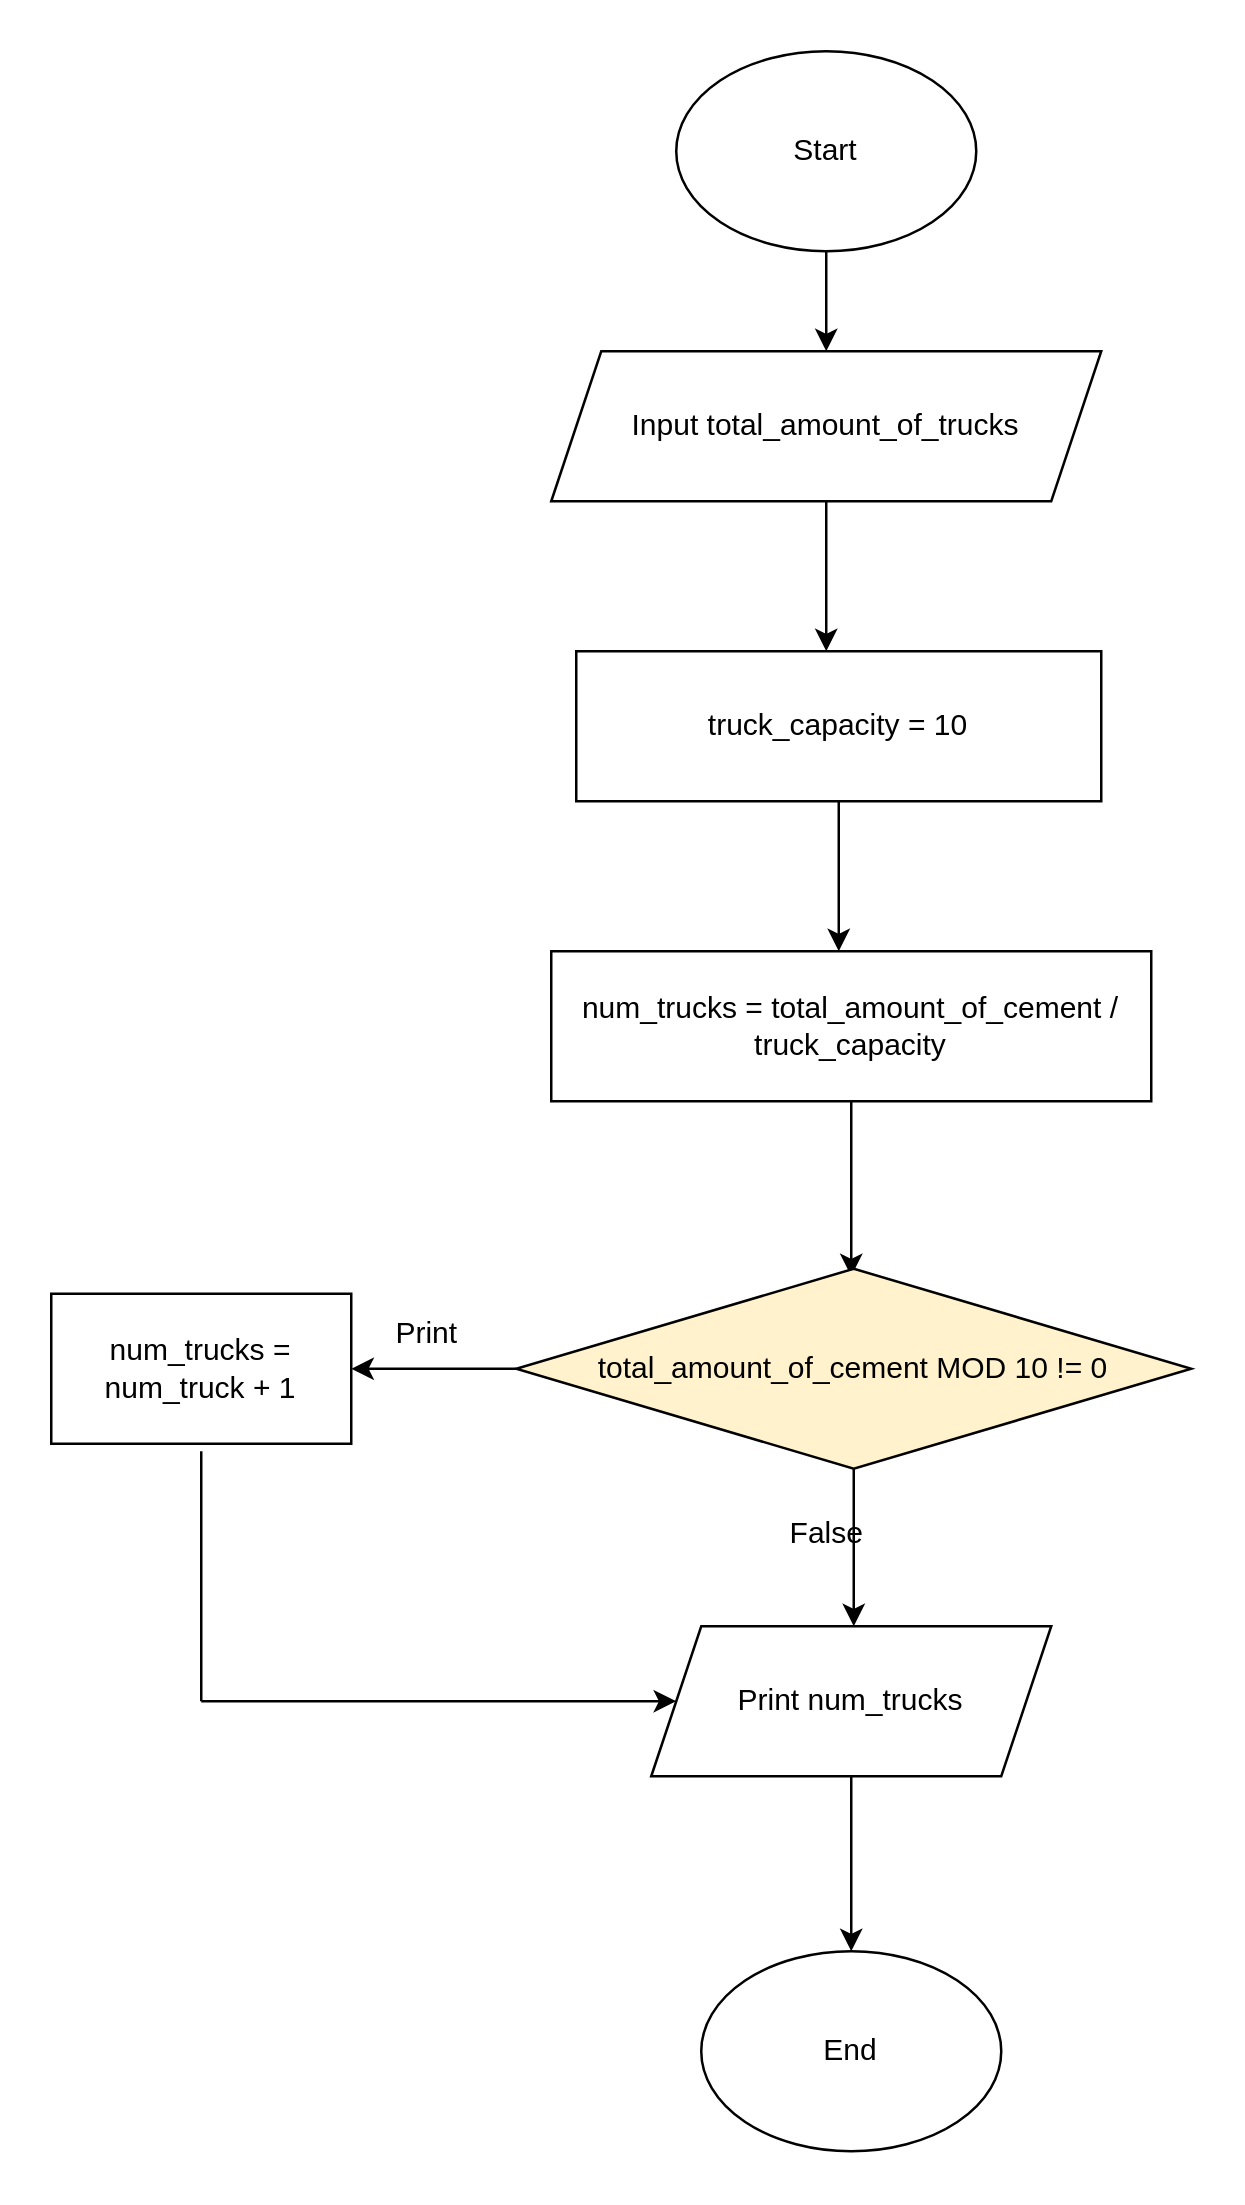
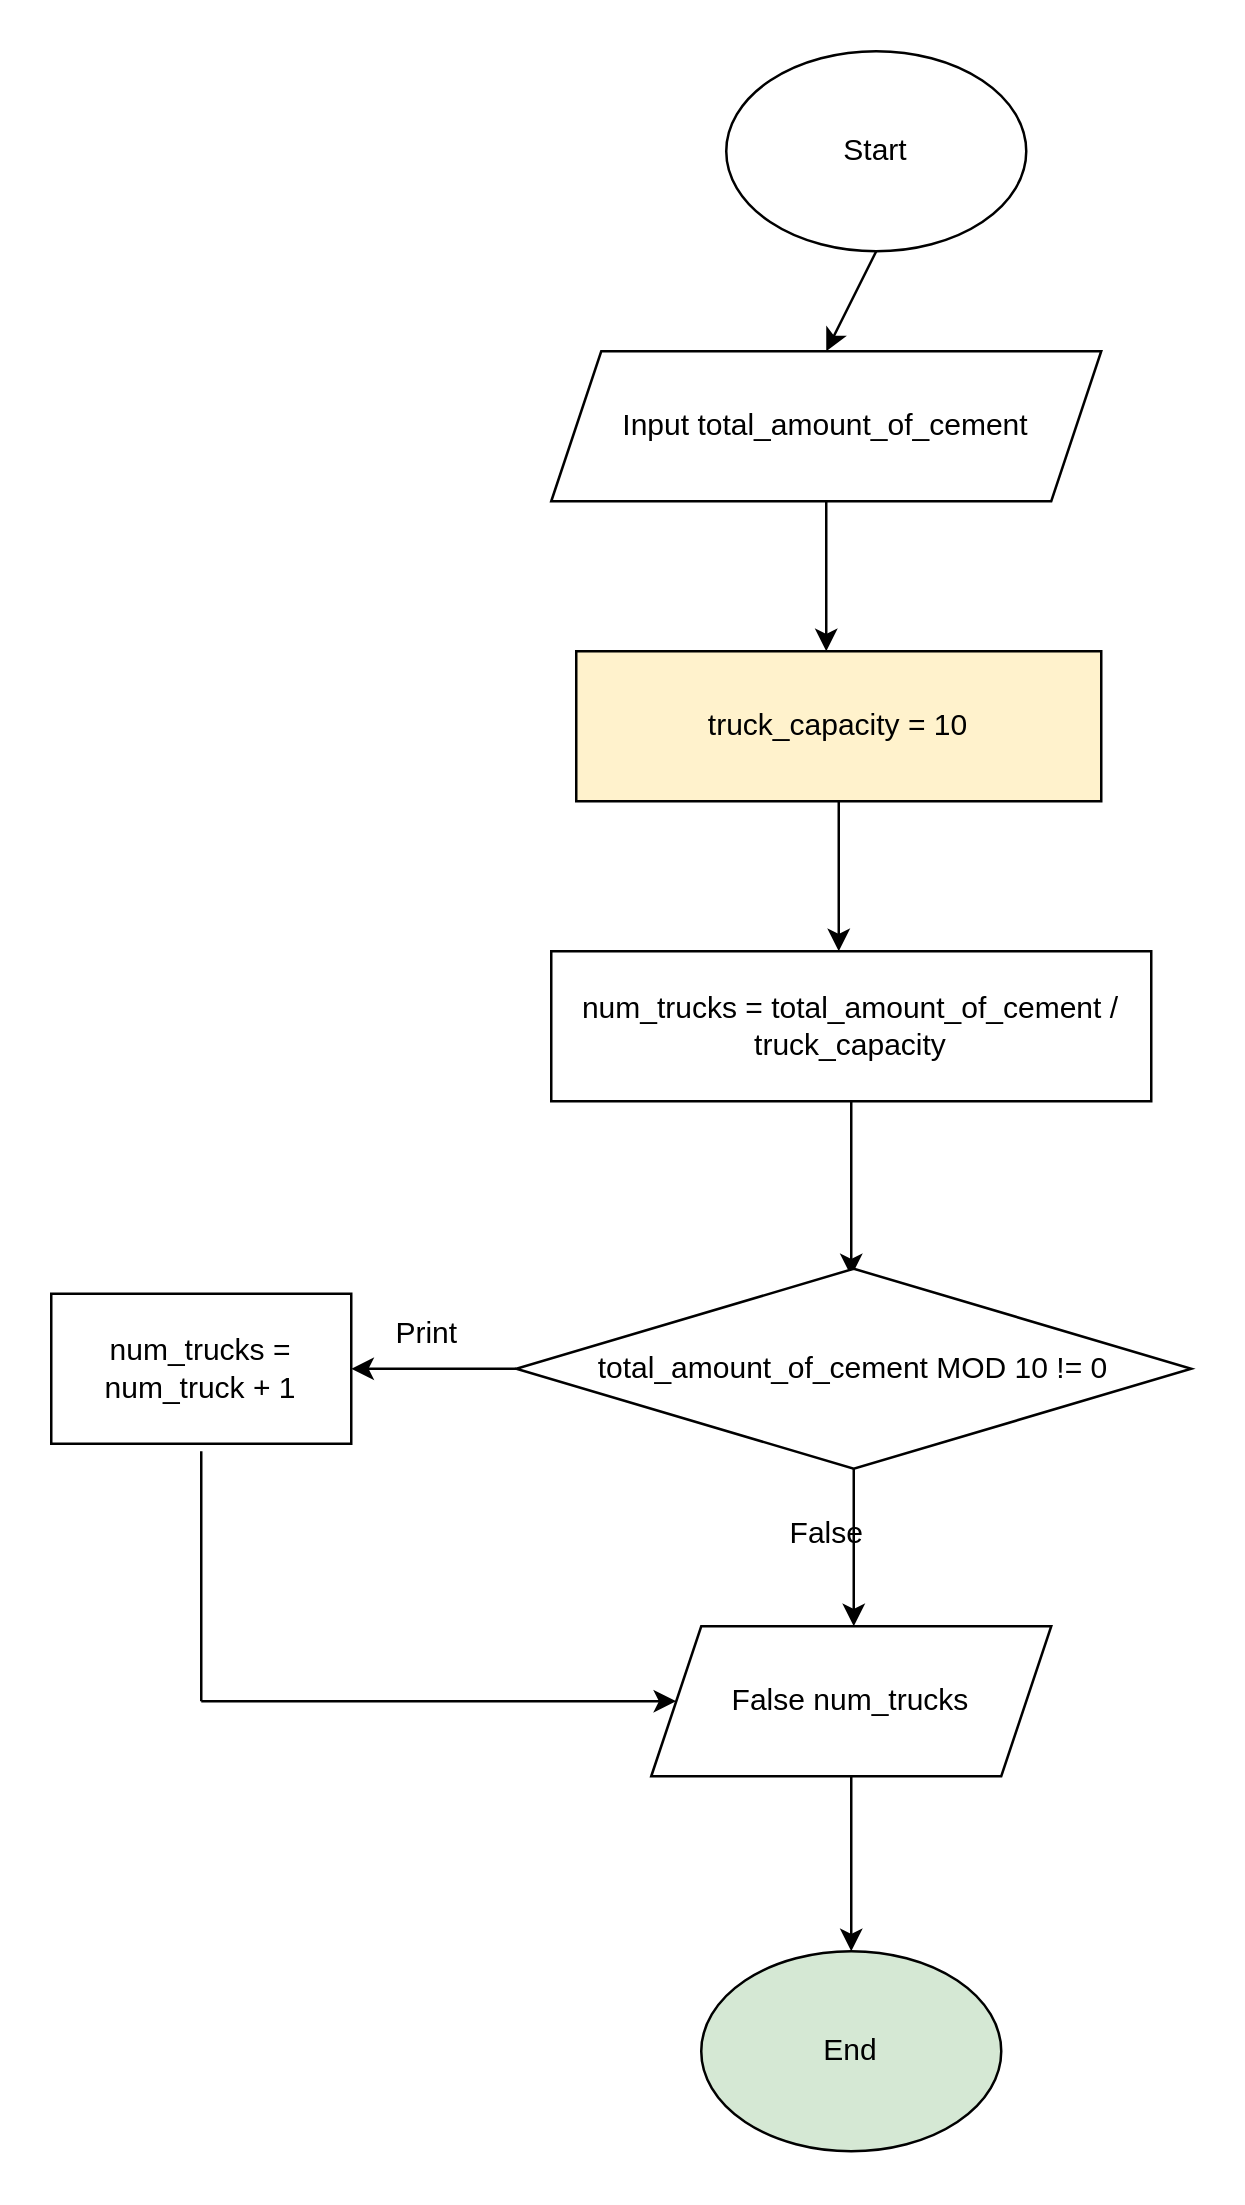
node "Start": moved (826, 151) -> (876, 151)
node "Input total_amount_of_trucks": label "Input total_amount_of_trucks" -> "Input total_amount_of_cement"
node "truck_capacity = 10": fillcolor #ffffff -> #fff2cc
node "total_amount_of_cement MOD 10 != 0": fillcolor #fff2cc -> #ffffff
node "Print num_trucks": label "Print num_trucks" -> "False num_trucks"
node "End": fillcolor #ffffff -> #d5e8d4
